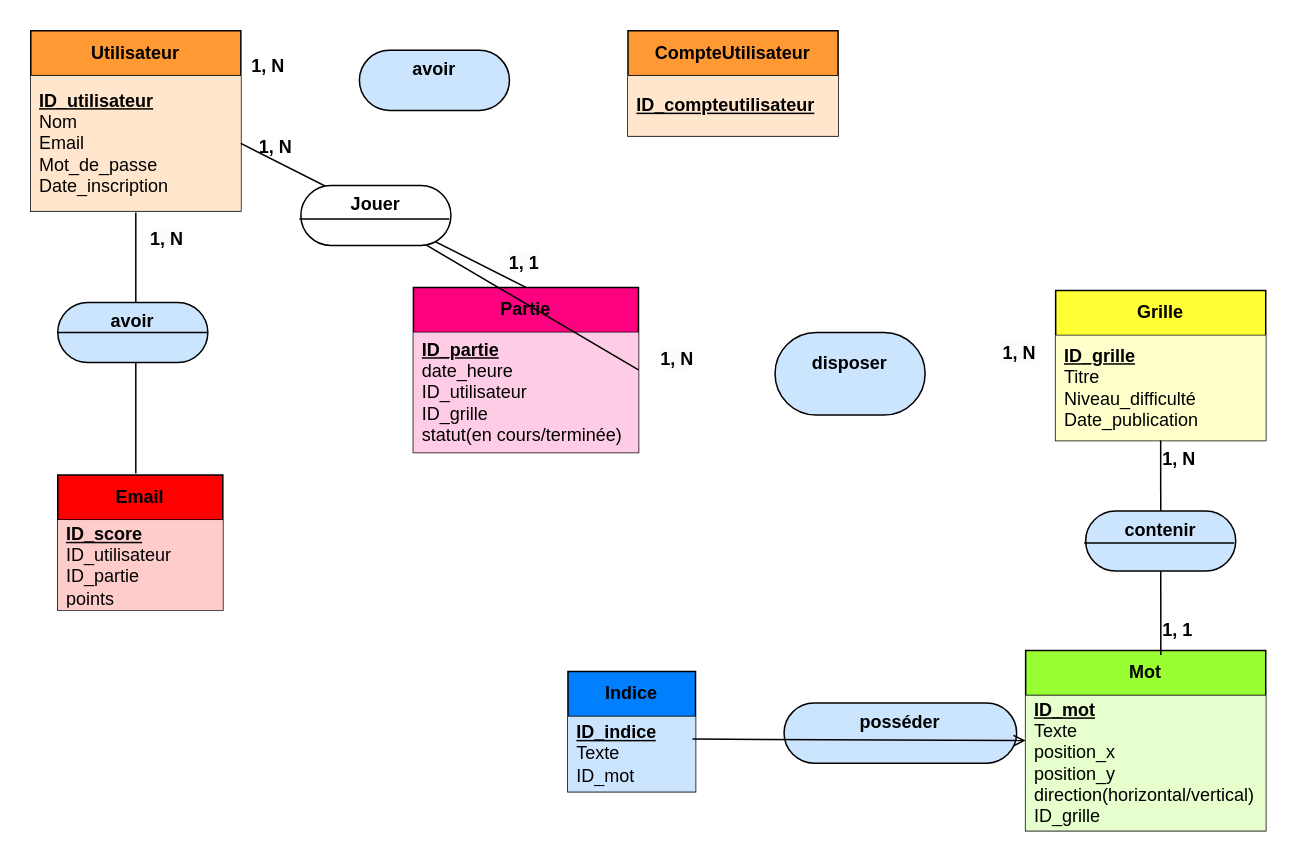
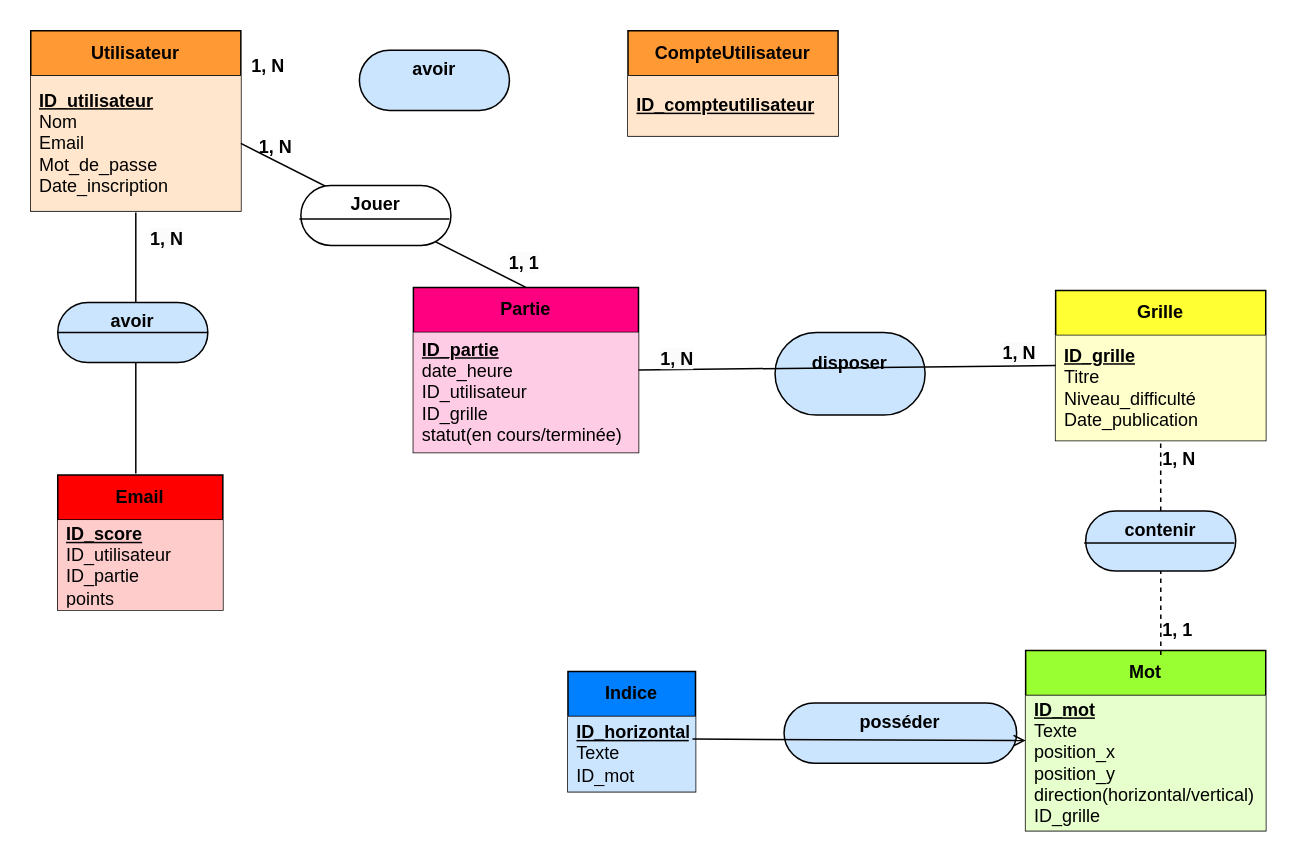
edge "Jouer" -- "Partie": now "Grille" -- "Partie"
edge "Grille" -- "Mot": style solid -> dashed
node "ID_indice Texte ID_mot": label "ID_indice Texte ID_mot" -> "ID_horizontal Texte ID_mot"
